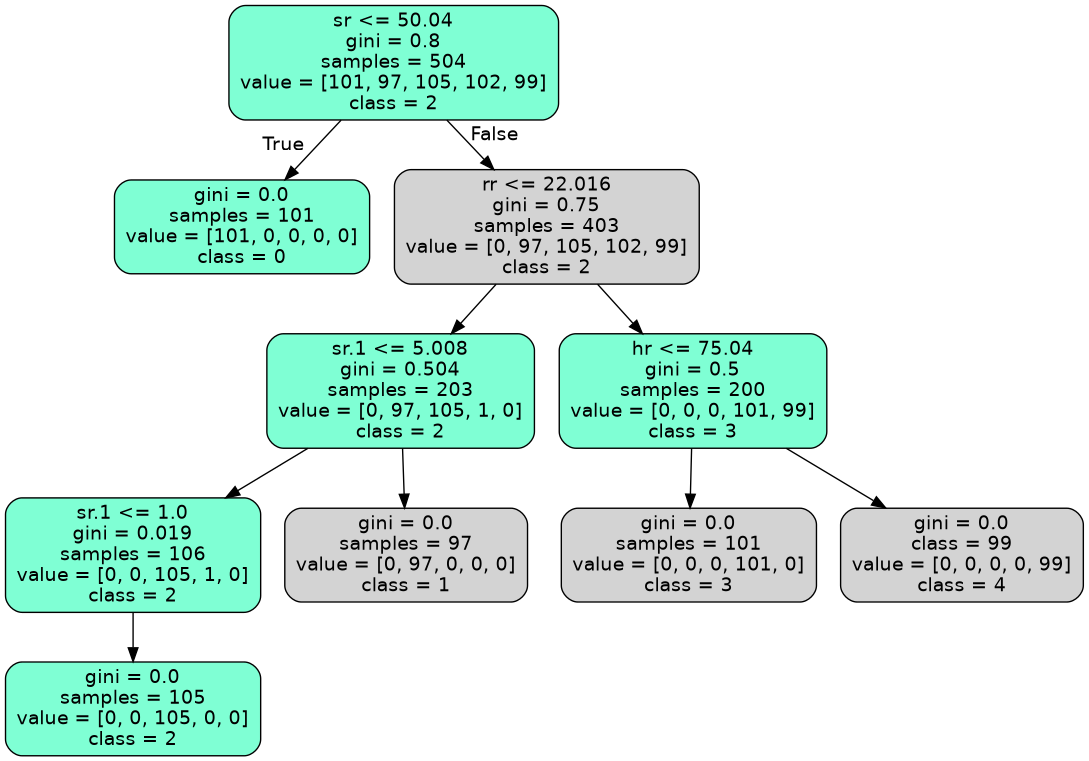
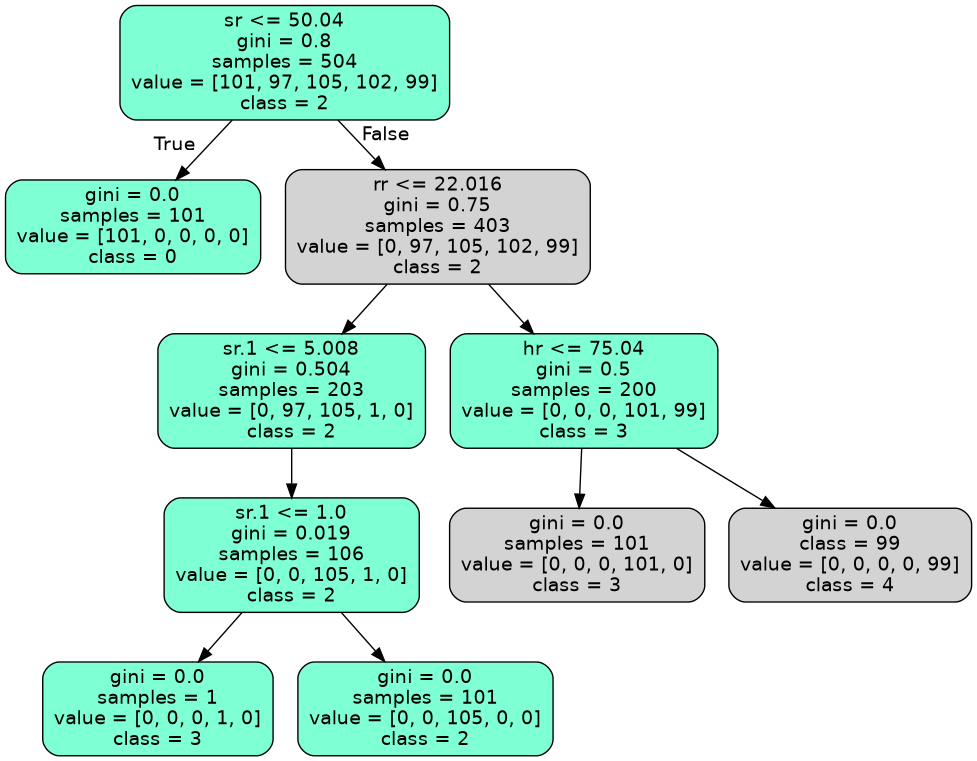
node "gini = 0.0 samples = 97 value = [0, 97, 0, 0, 0] class = 1": removed
node "gini = 0.0 samples = 105 value = [0, 0, 105, 0, 0] class = 2": label "gini = 0.0 samples = 105 value = [0, 0, 105, 0, 0] class = 2" -> "gini = 0.0 samples = 101 value = [0, 0, 105, 0, 0] class = 2"
node "gini = 0.0 samples = 1 value = [0, 0, 0, 1, 0] class = 3": added
